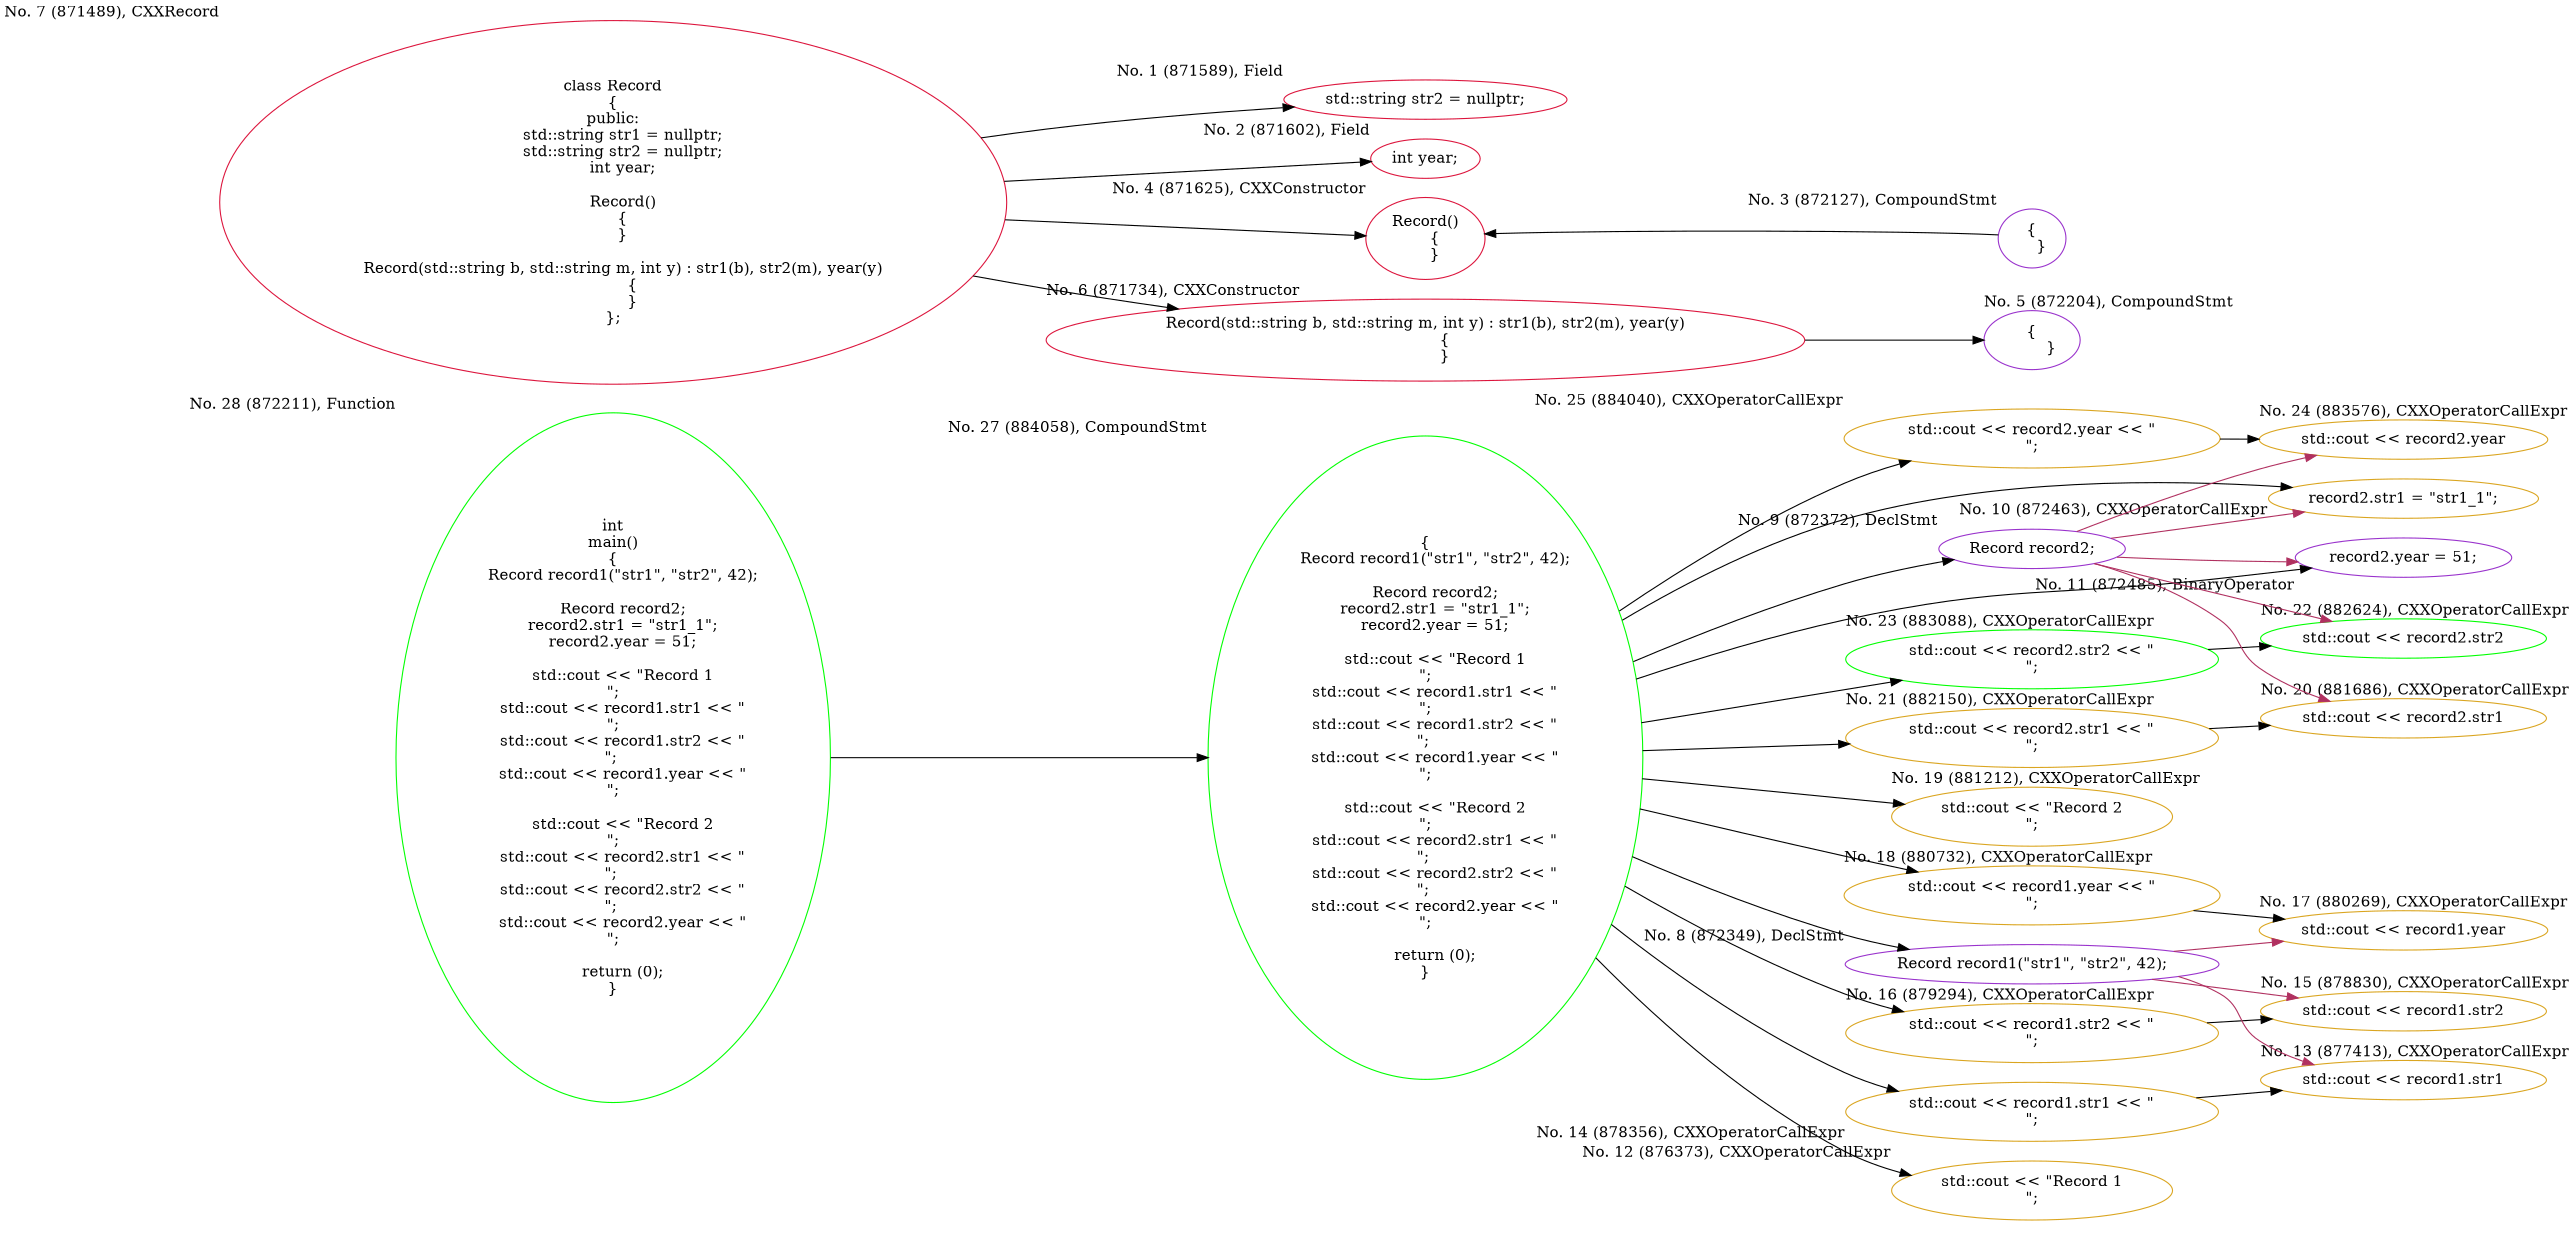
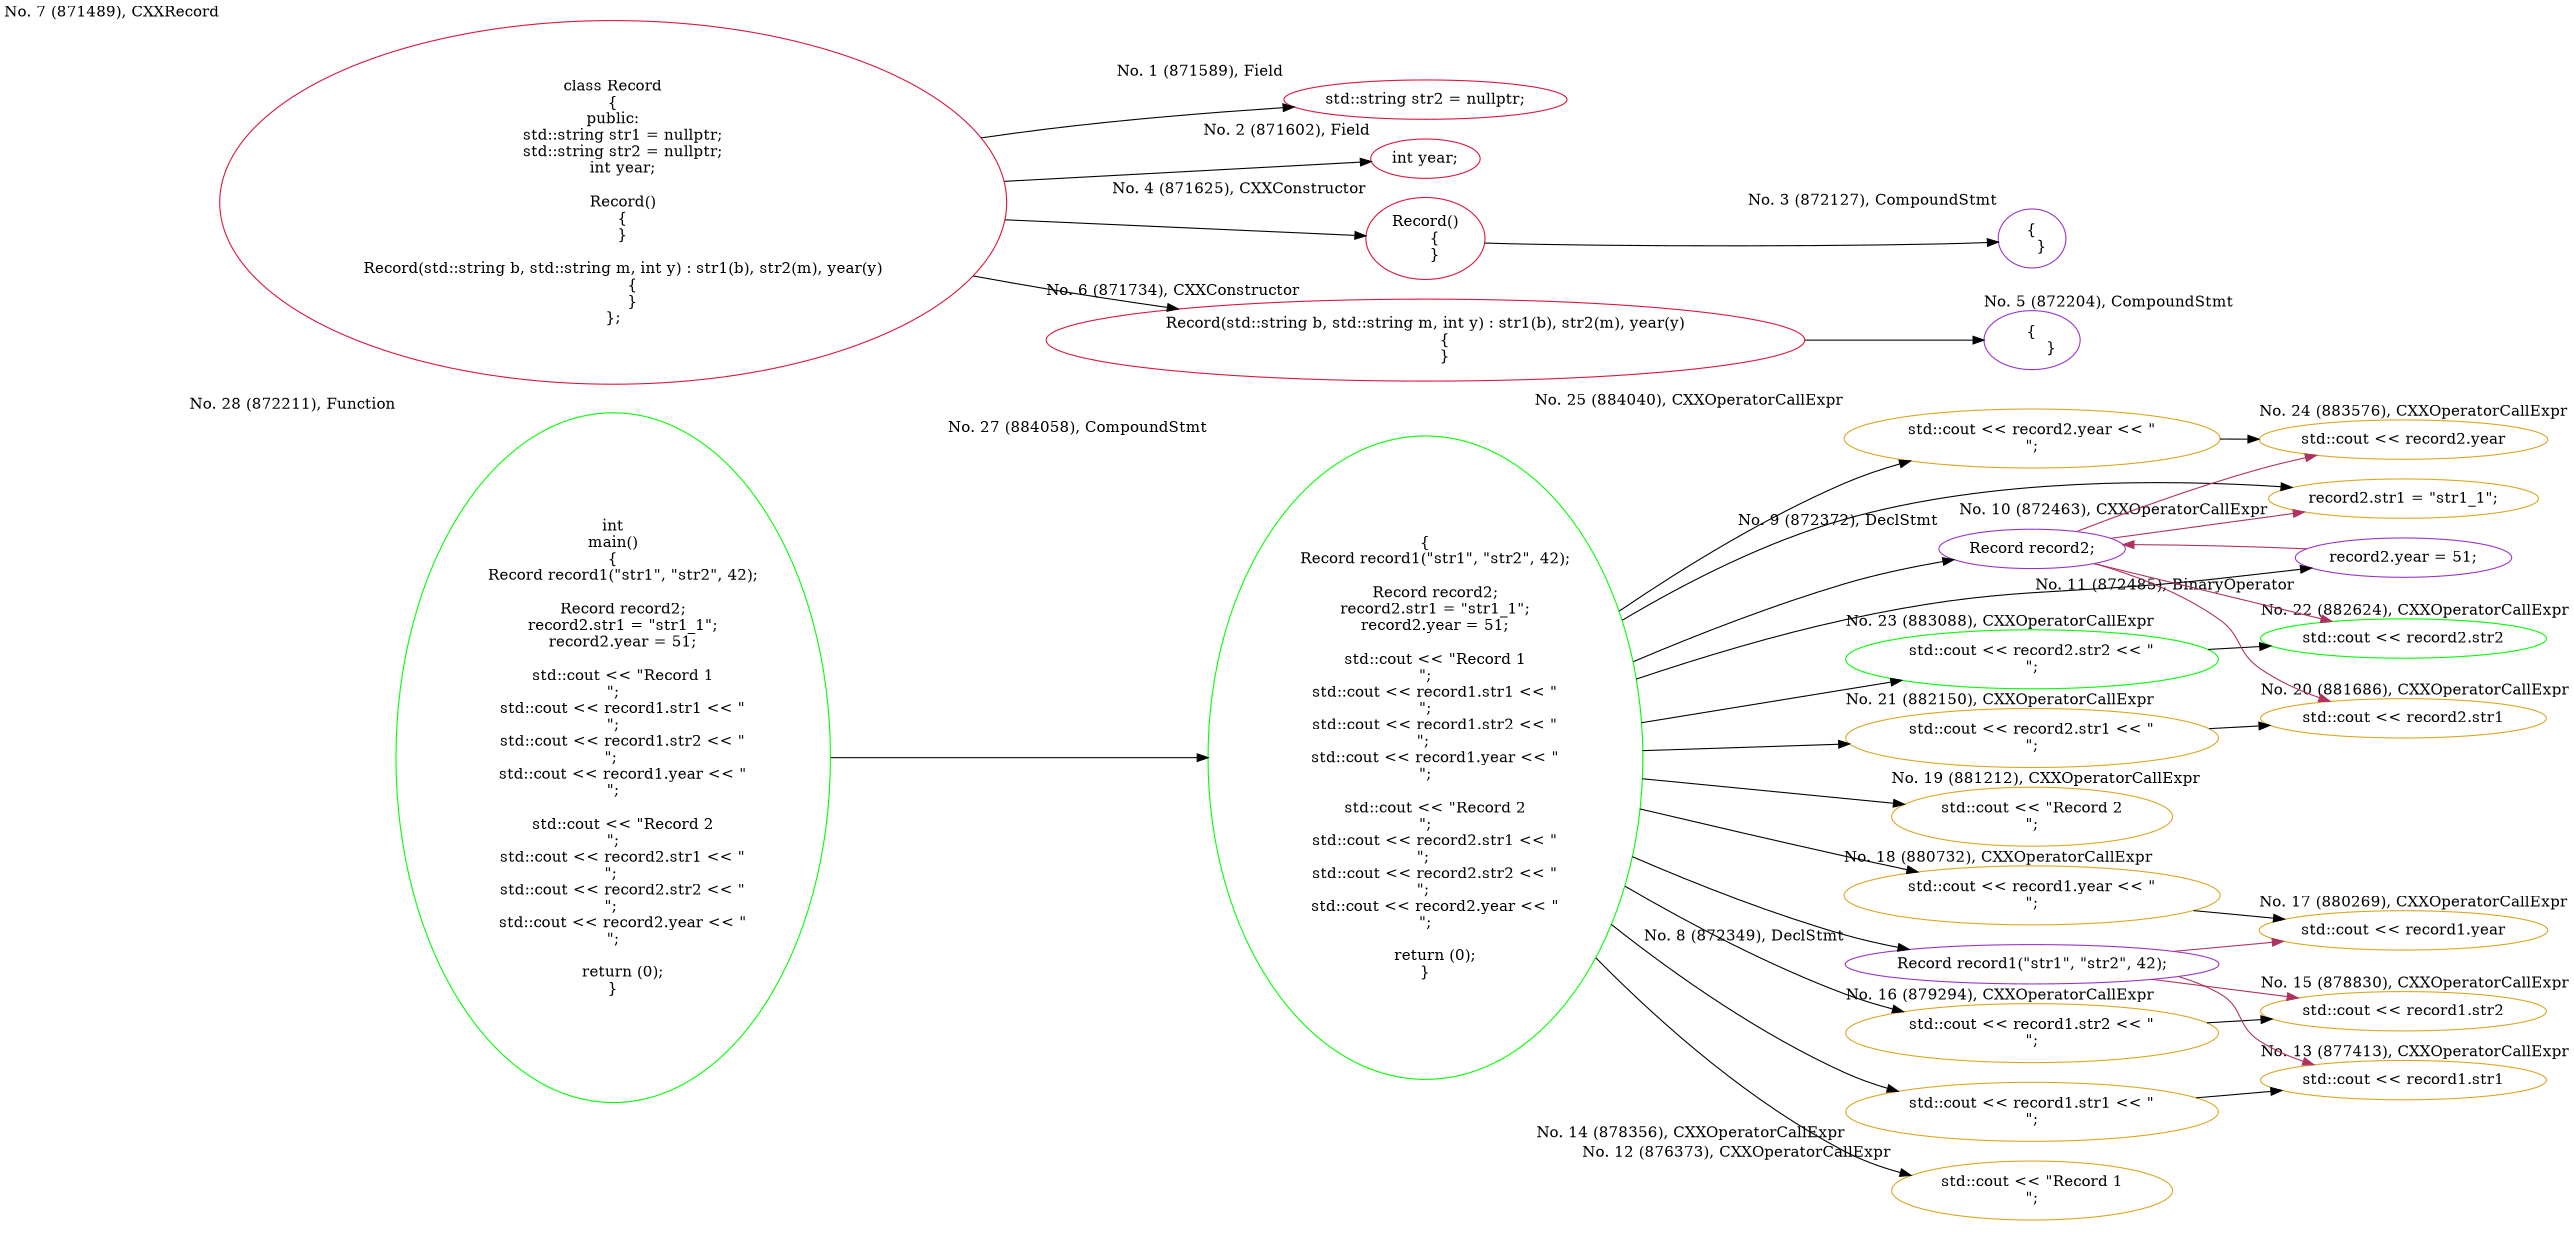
edge "{ } No. 3 (872127), CompoundStmt" -> "Record() { } No. 4 (871625), CXXConstructor": reversed
edge "Record record2; No. 9 (872372), DeclStmt" -> "record2.year = 51; No. 11 (872485), BinaryOperator": reversed
